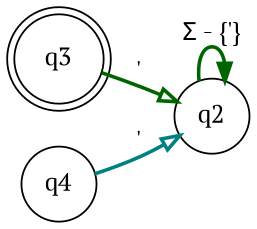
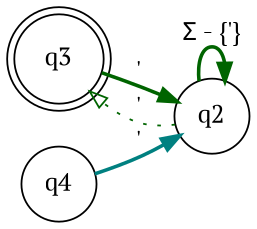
edge "q3" -> "q2": arrowhead onormal -> normal
edge "q2" -> "q3": added, label "'"
edge "q4" -> "q2": arrowhead onormal -> normal
